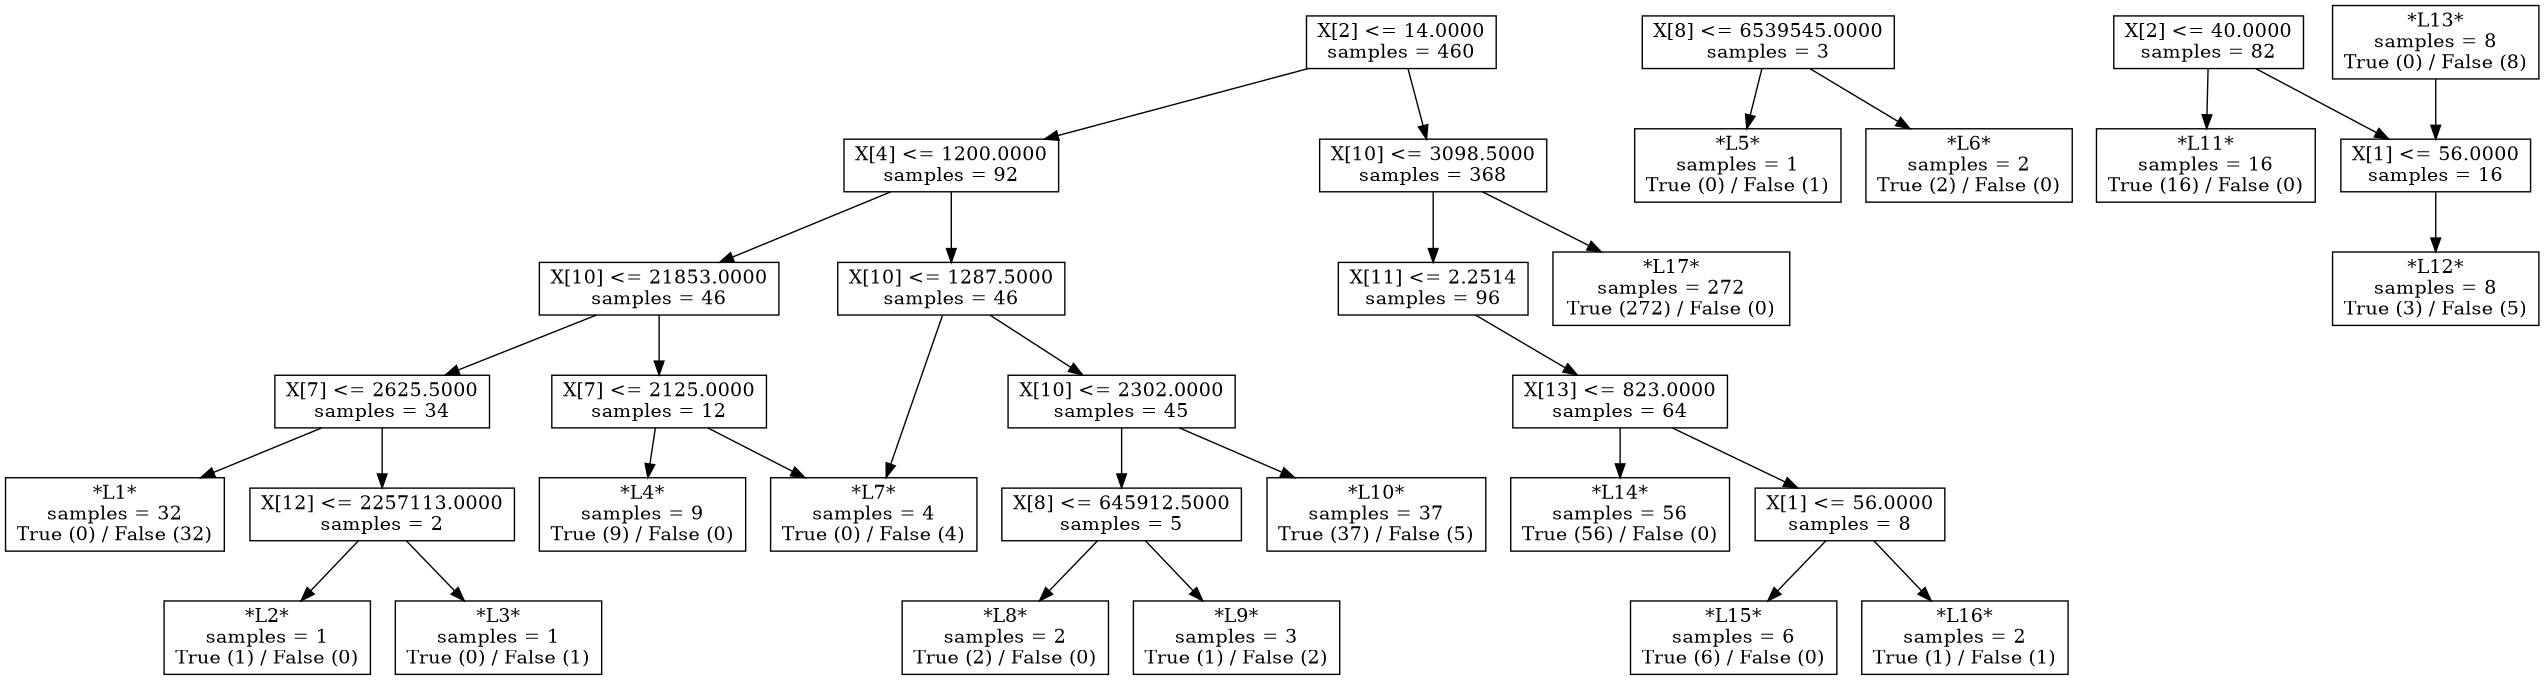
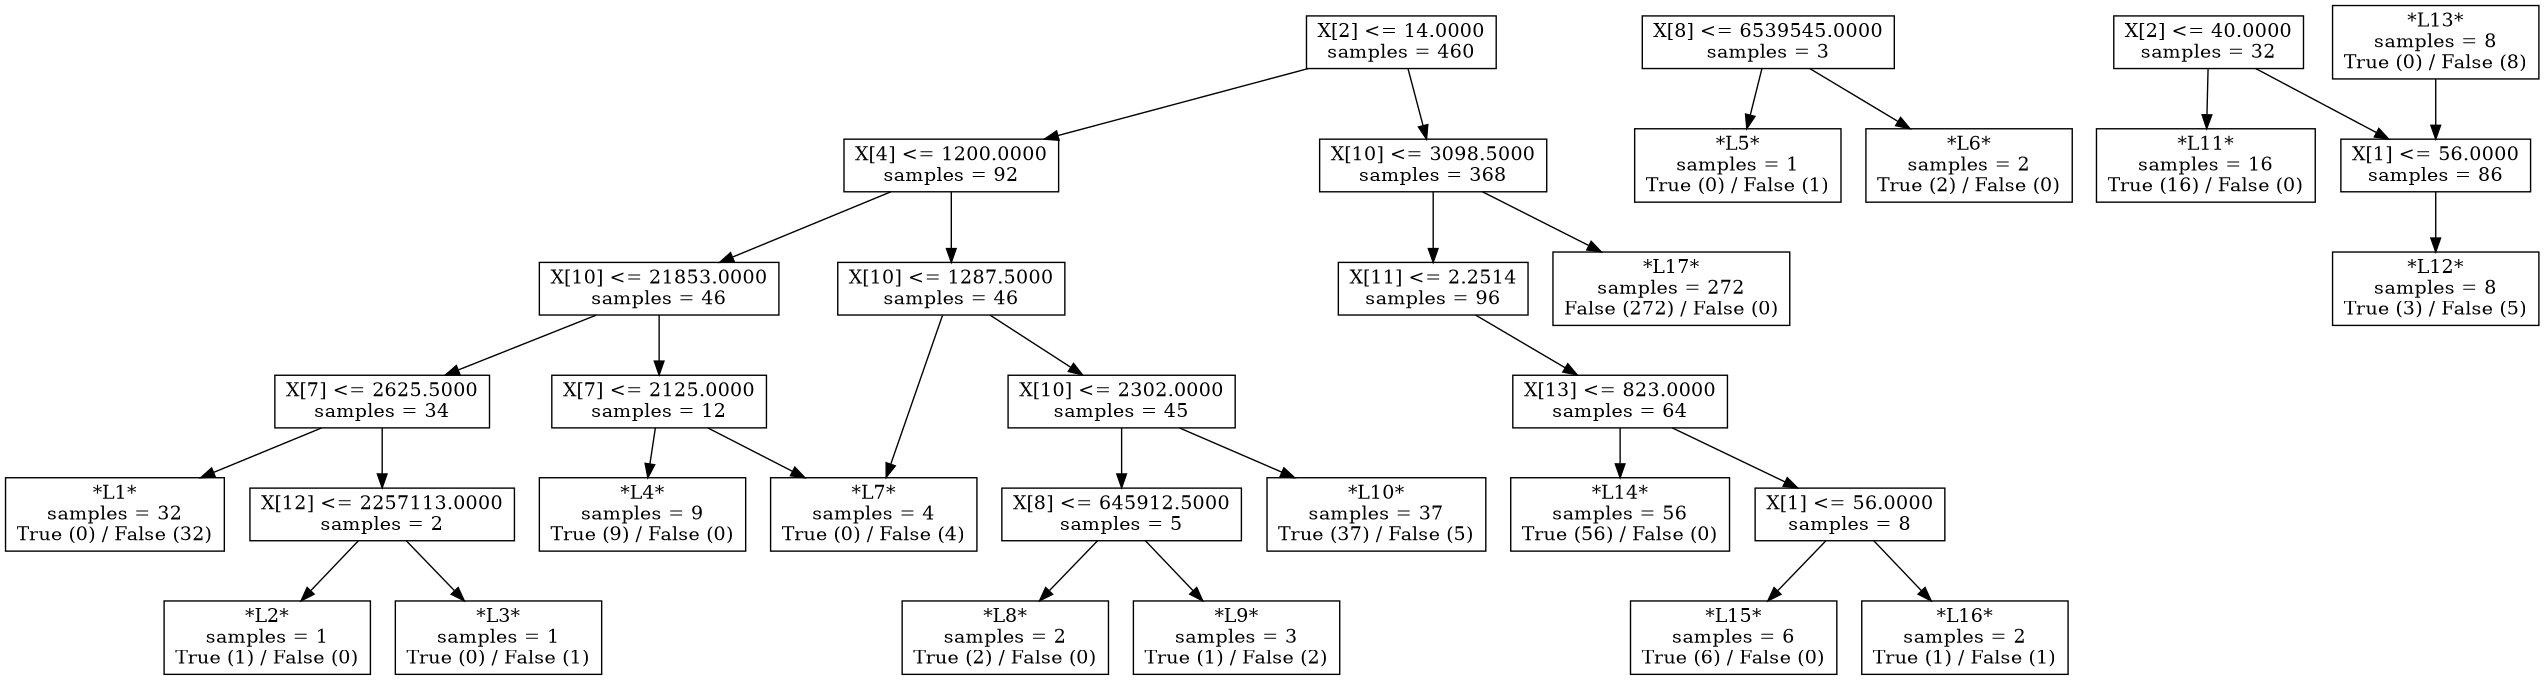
node "X[2] <= 40.0000 samples = 82": label "X[2] <= 40.0000 samples = 82" -> "X[2] <= 40.0000 samples = 32"
node "X[1] <= 56.0000 samples = 16": label "X[1] <= 56.0000 samples = 16" -> "X[1] <= 56.0000 samples = 86"
node "*L17* samples = 272 True (272) / False (0)": label "*L17* samples = 272 True (272) / False (0)" -> "*L17* samples = 272 False (272) / False (0)"
